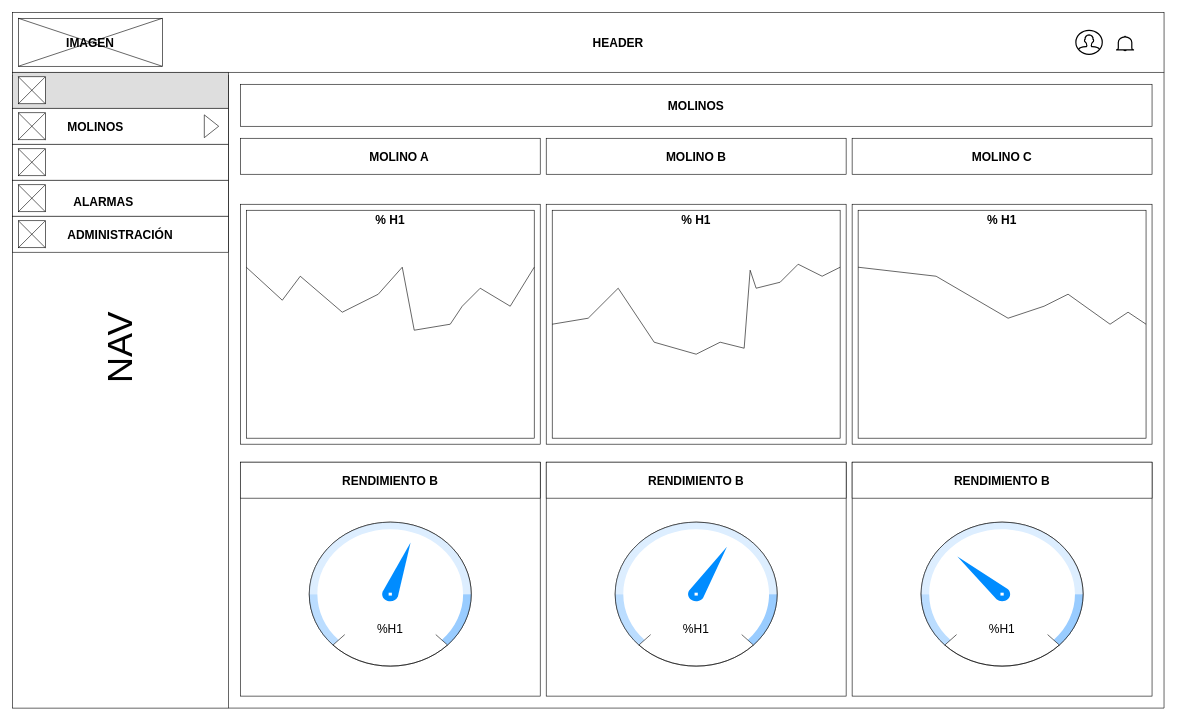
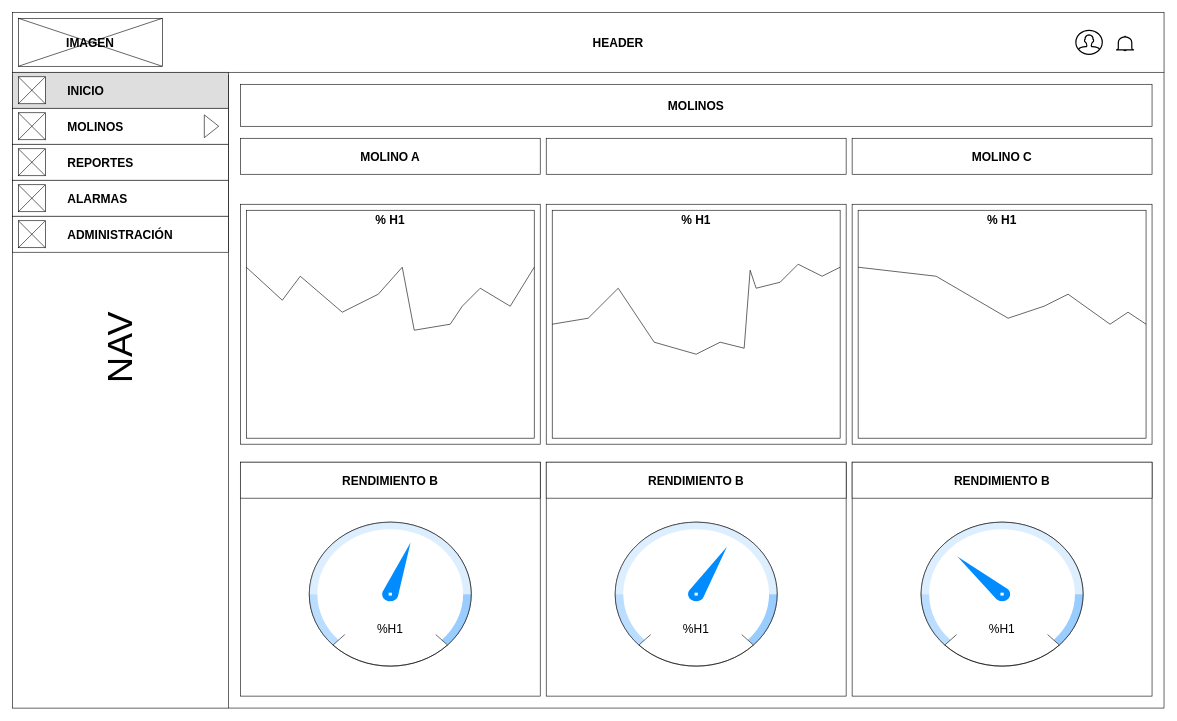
node "INICIO": added
node "MOLINO A": moved (399, 156) -> (390, 156)
node "MOLINO B": removed
node "REPORTES": added
node "ALARMAS": moved (102, 201) -> (96, 198)
